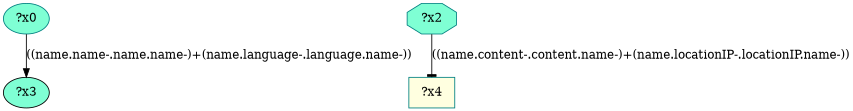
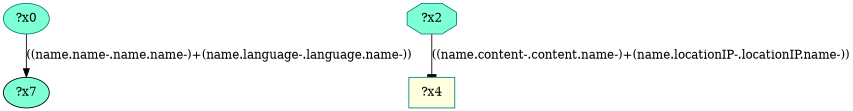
node "?x3": label "?x3" -> "?x7"
